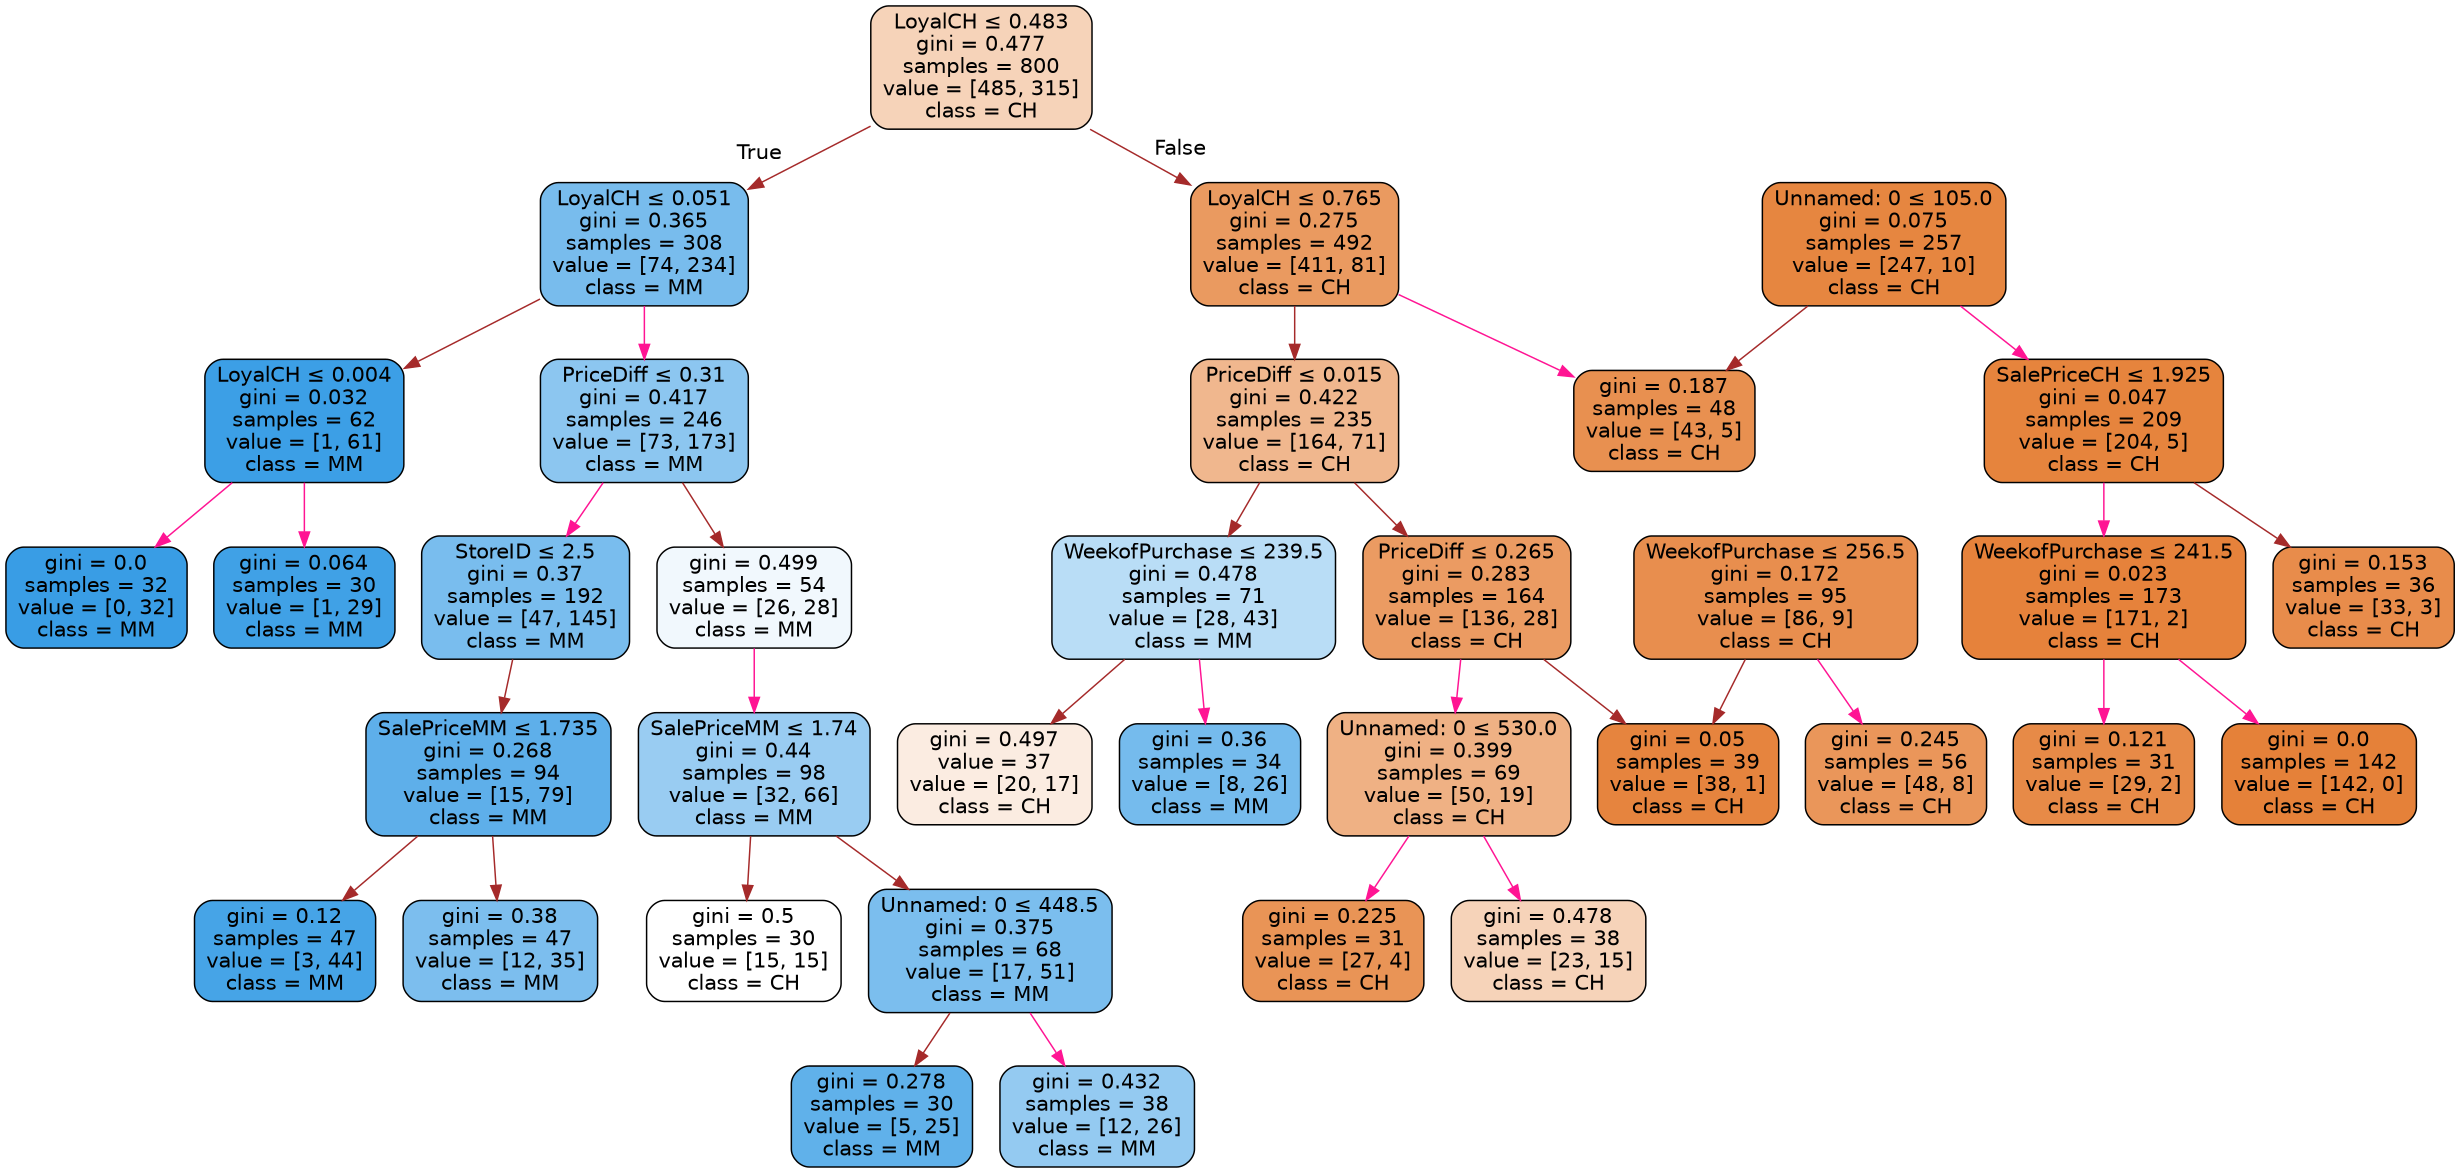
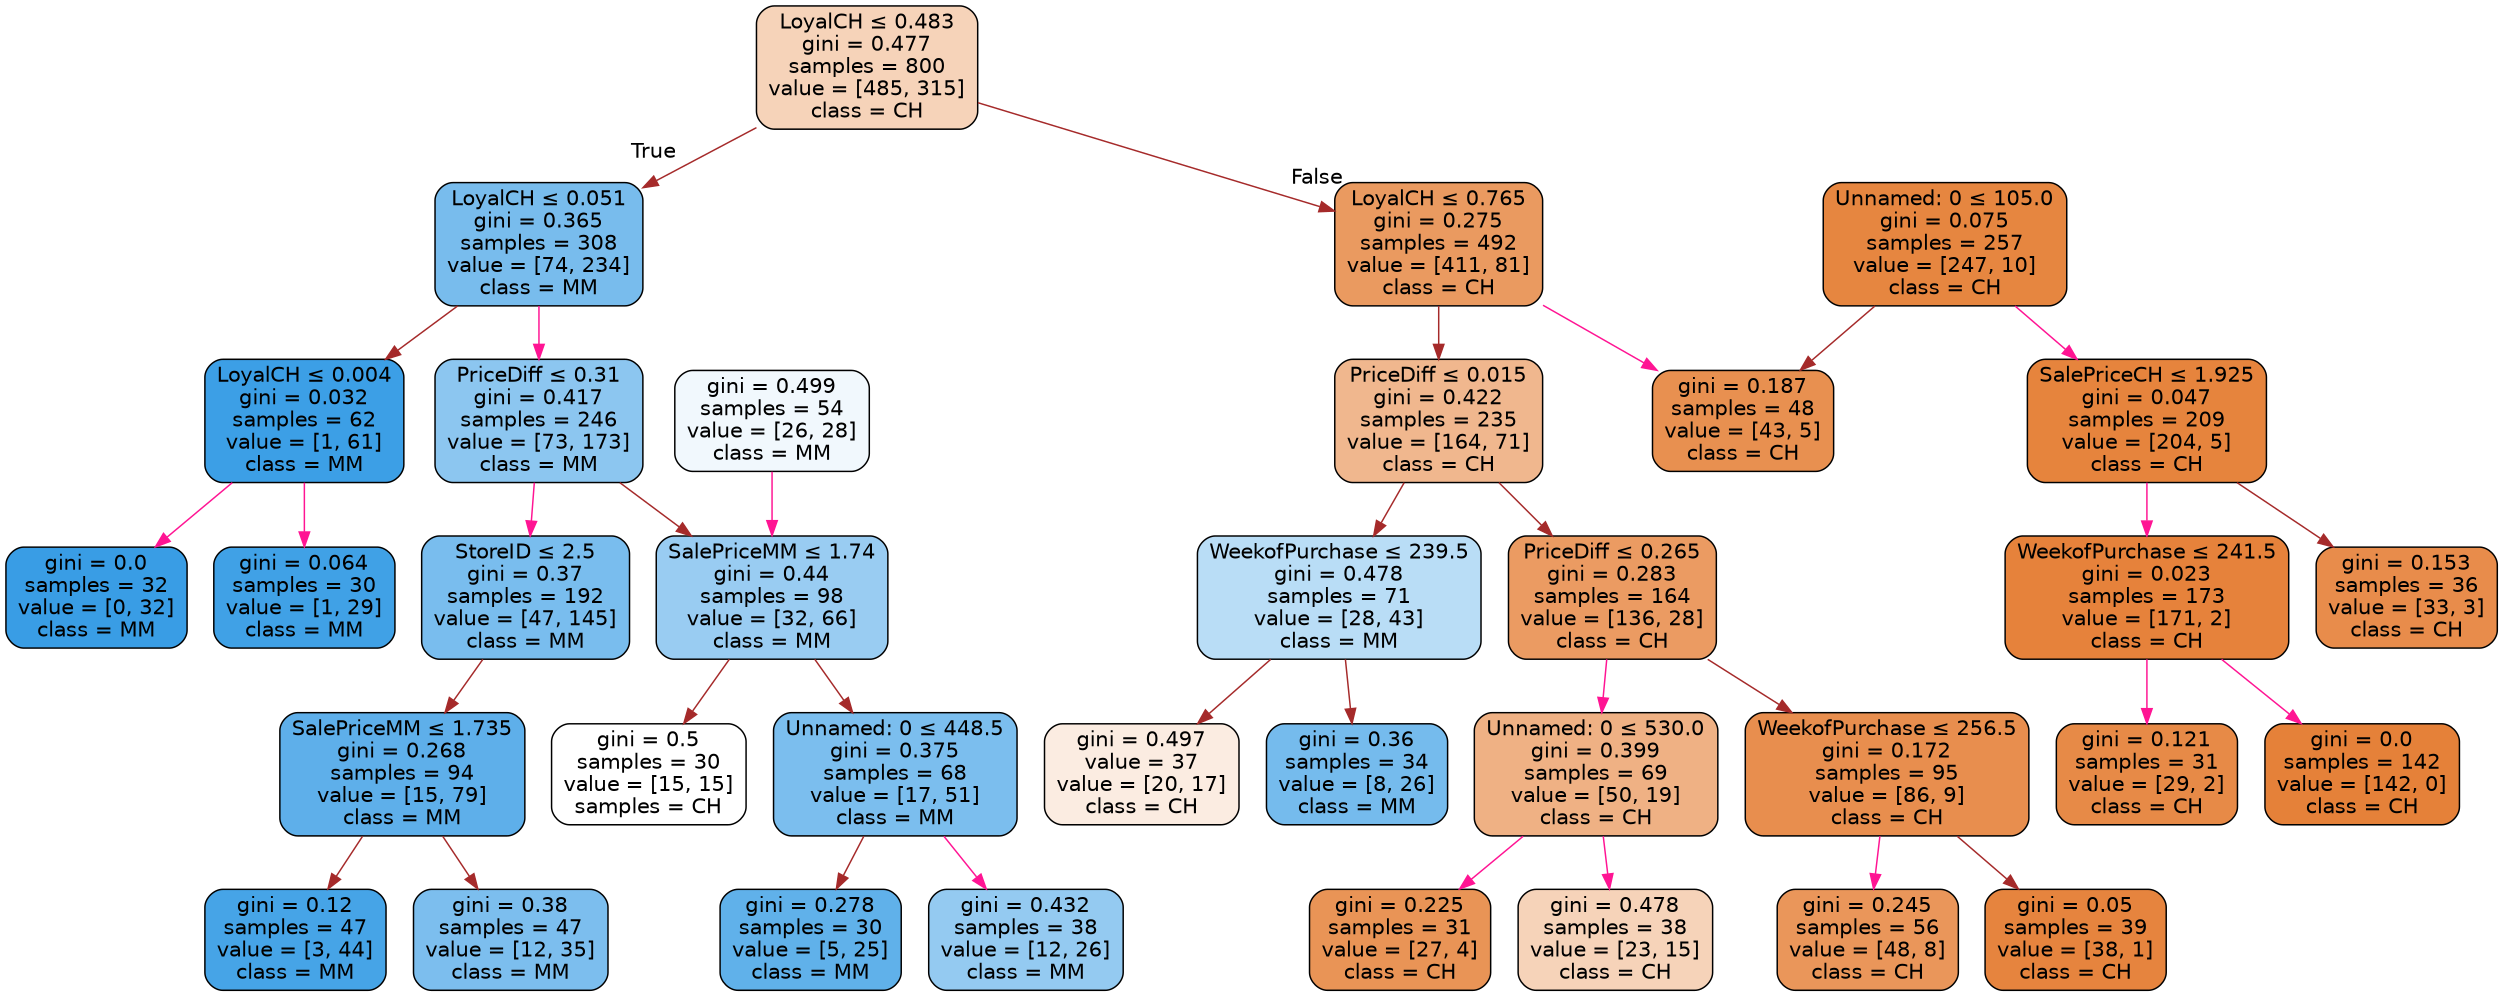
edge "PriceDiff ≤ 0.31" -> "gini = 0.499": now "PriceDiff ≤ 0.31" -> "SalePriceMM ≤ 1.74"
edge "WeekofPurchase ≤ 239.5" -> "gini = 0.36": color deeppink -> brown
edge "PriceDiff ≤ 0.265" -> "gini = 0.05": now "PriceDiff ≤ 0.265" -> "WeekofPurchase ≤ 256.5"
node "gini = 0.5": text "class = CH" -> "samples = CH"
